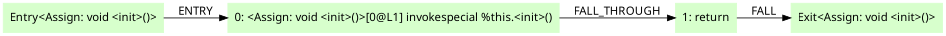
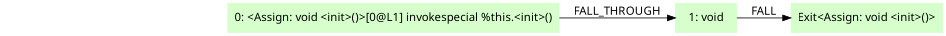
node "Entry<Assign: void <init>()>": removed
node "1: return": label "1: return" -> "1: void"
